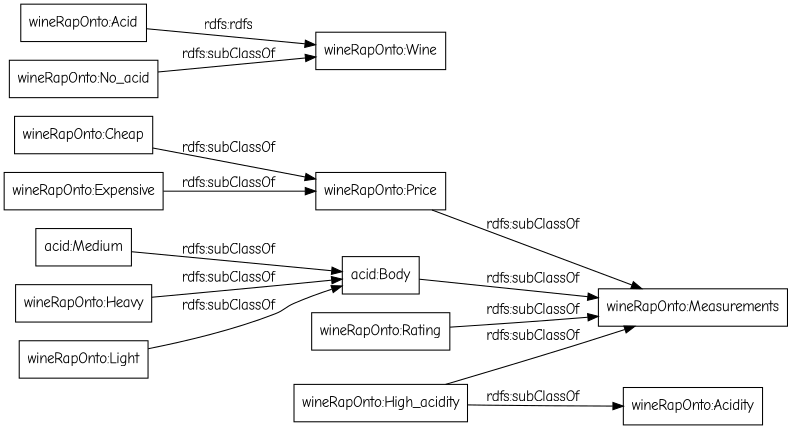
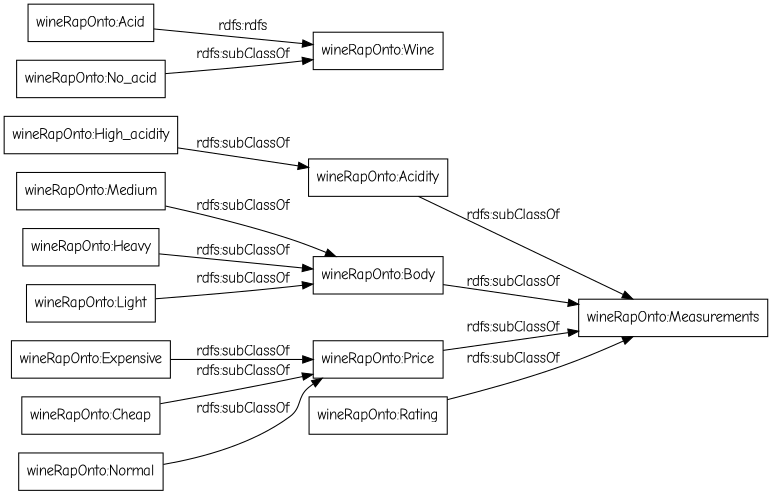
node "acid:Medium": label "acid:Medium" -> "wineRapOnto:Medium"
node "acid:Body": label "acid:Body" -> "wineRapOnto:Body"
edge "wineRapOnto:High_acidity" -> "wineRapOnto:Measurements": now "wineRapOnto:Acidity" -> "wineRapOnto:Measurements"
node "wineRapOnto:Normal": added
